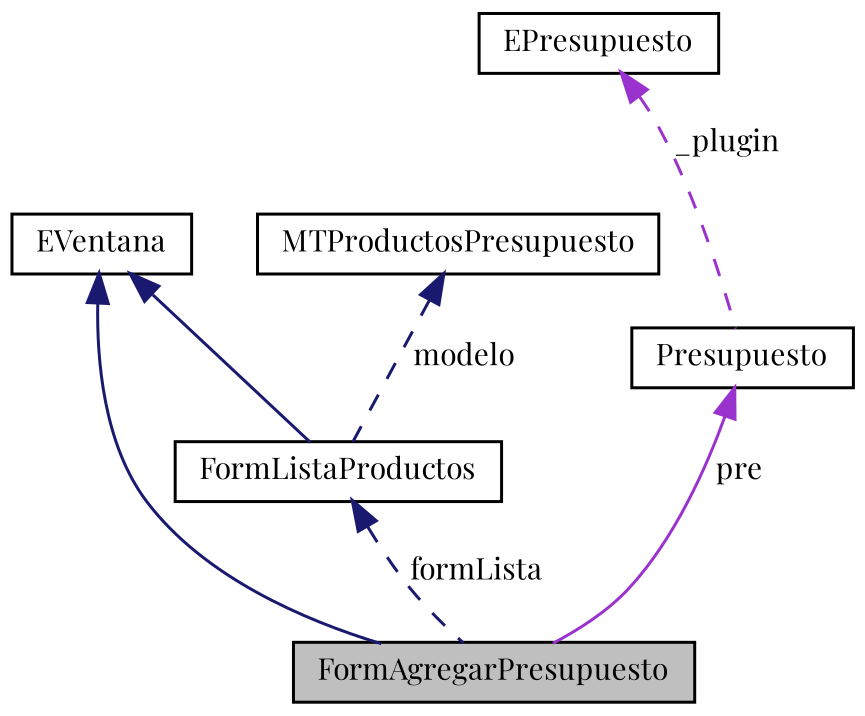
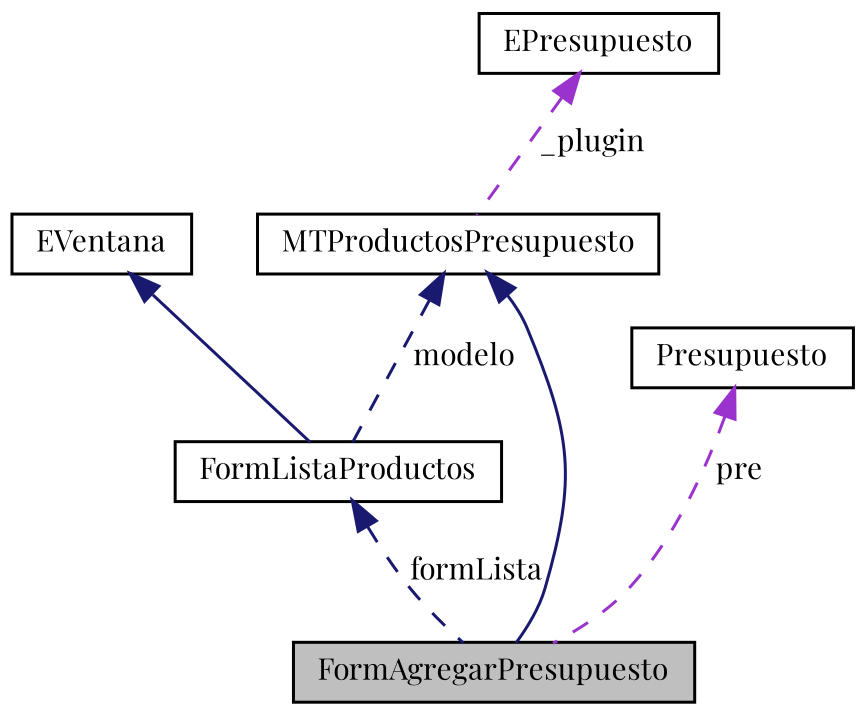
edge "Presupuesto" -> "EPresupuesto": now "MTProductosPresupuesto" -> "EPresupuesto"
edge "FormAgregarPresupuesto" -> "EVentana": now "FormAgregarPresupuesto" -> "MTProductosPresupuesto"
edge "FormAgregarPresupuesto" -> "Presupuesto": style solid -> dashed
